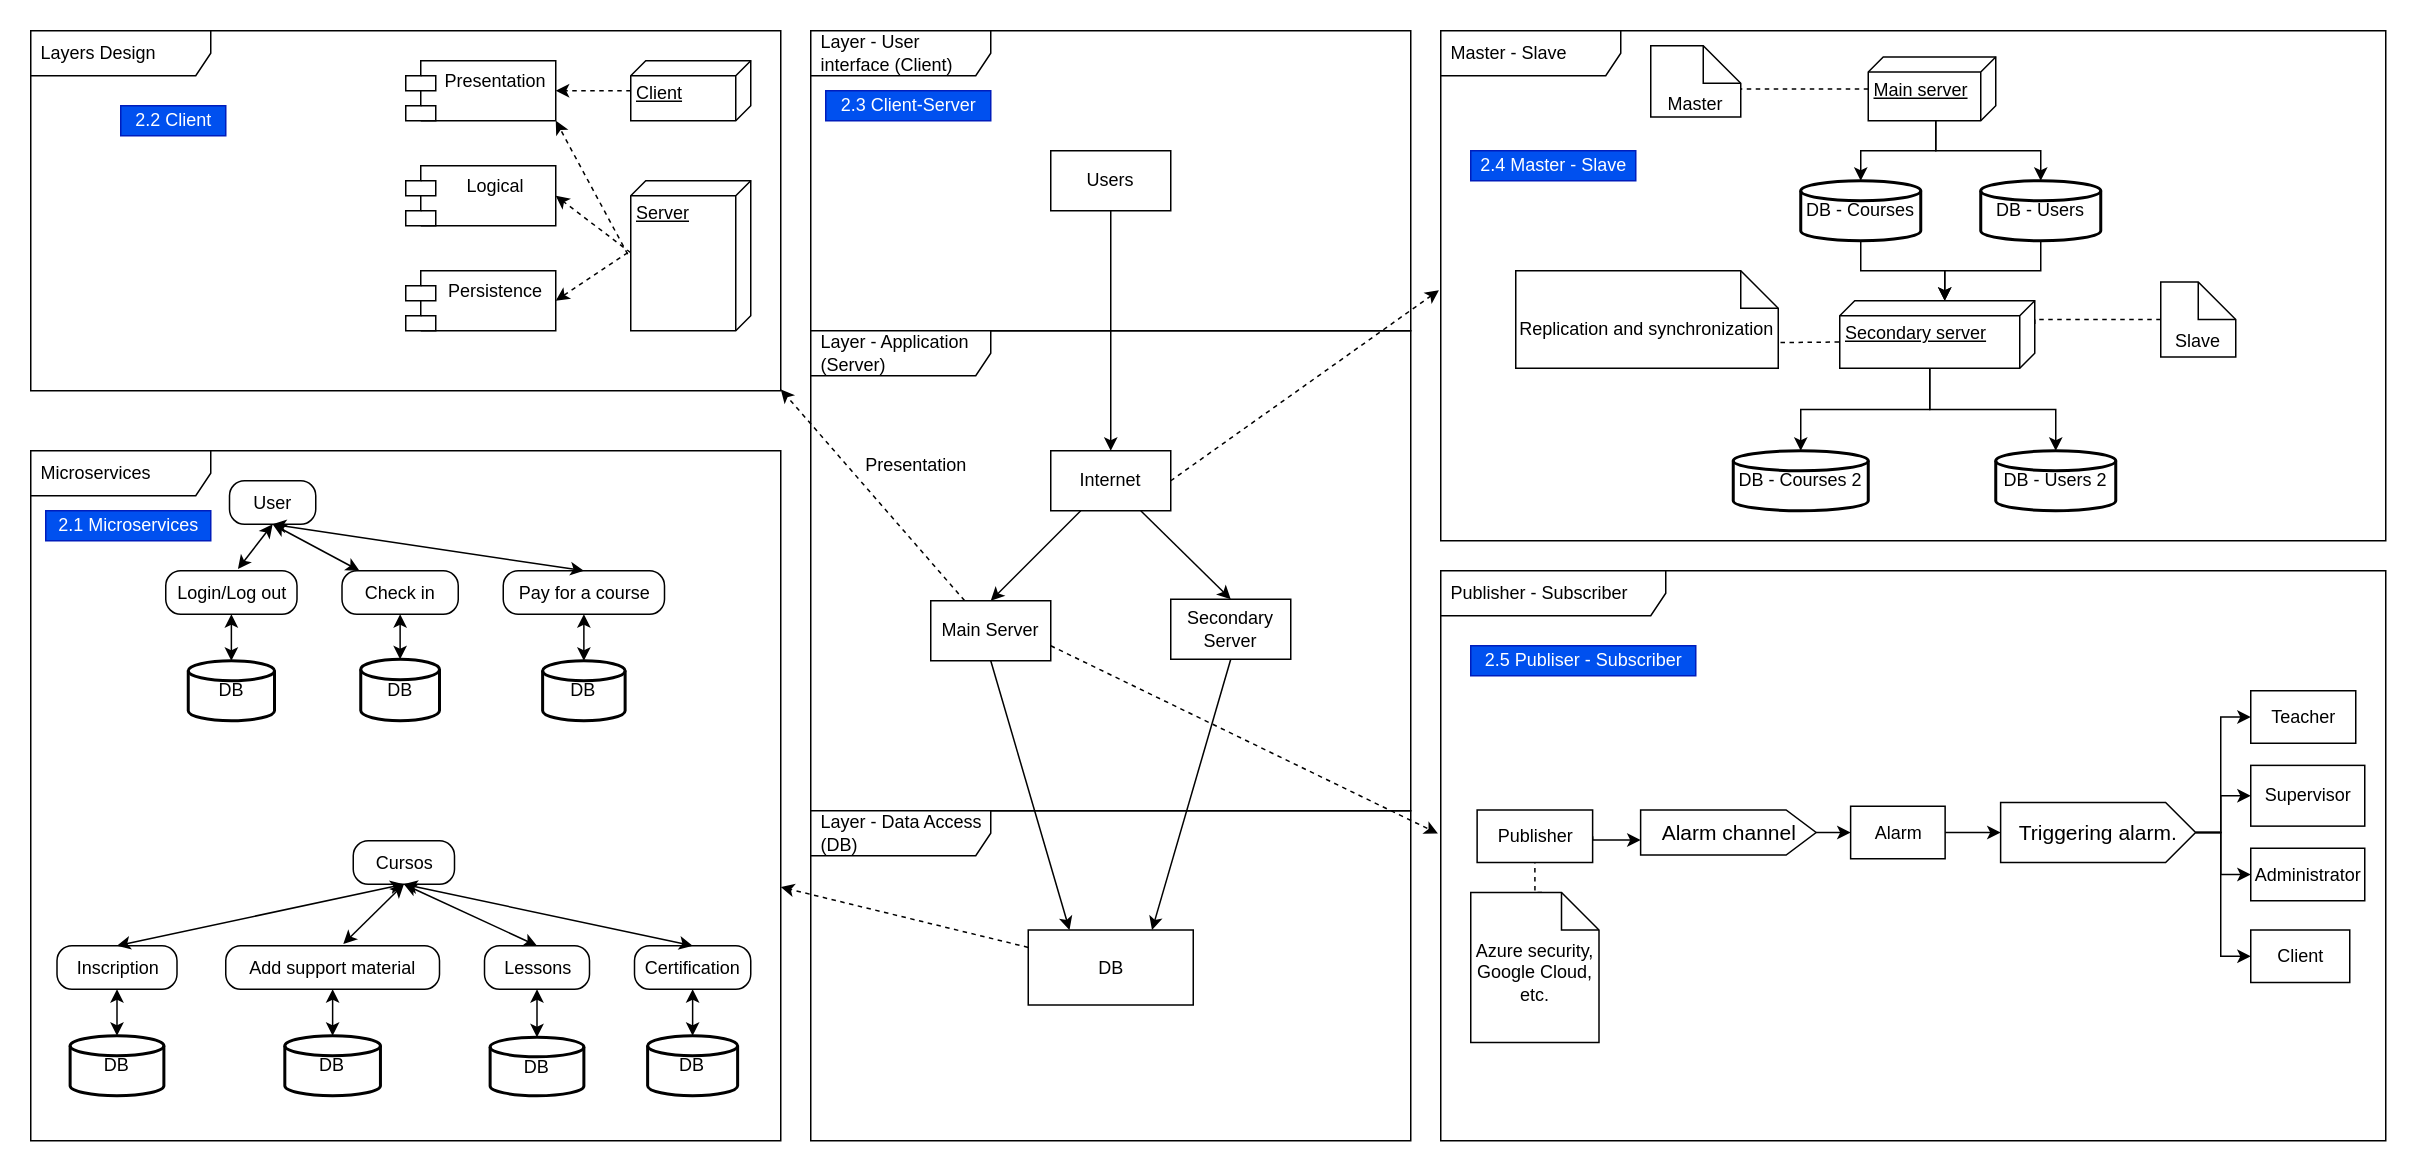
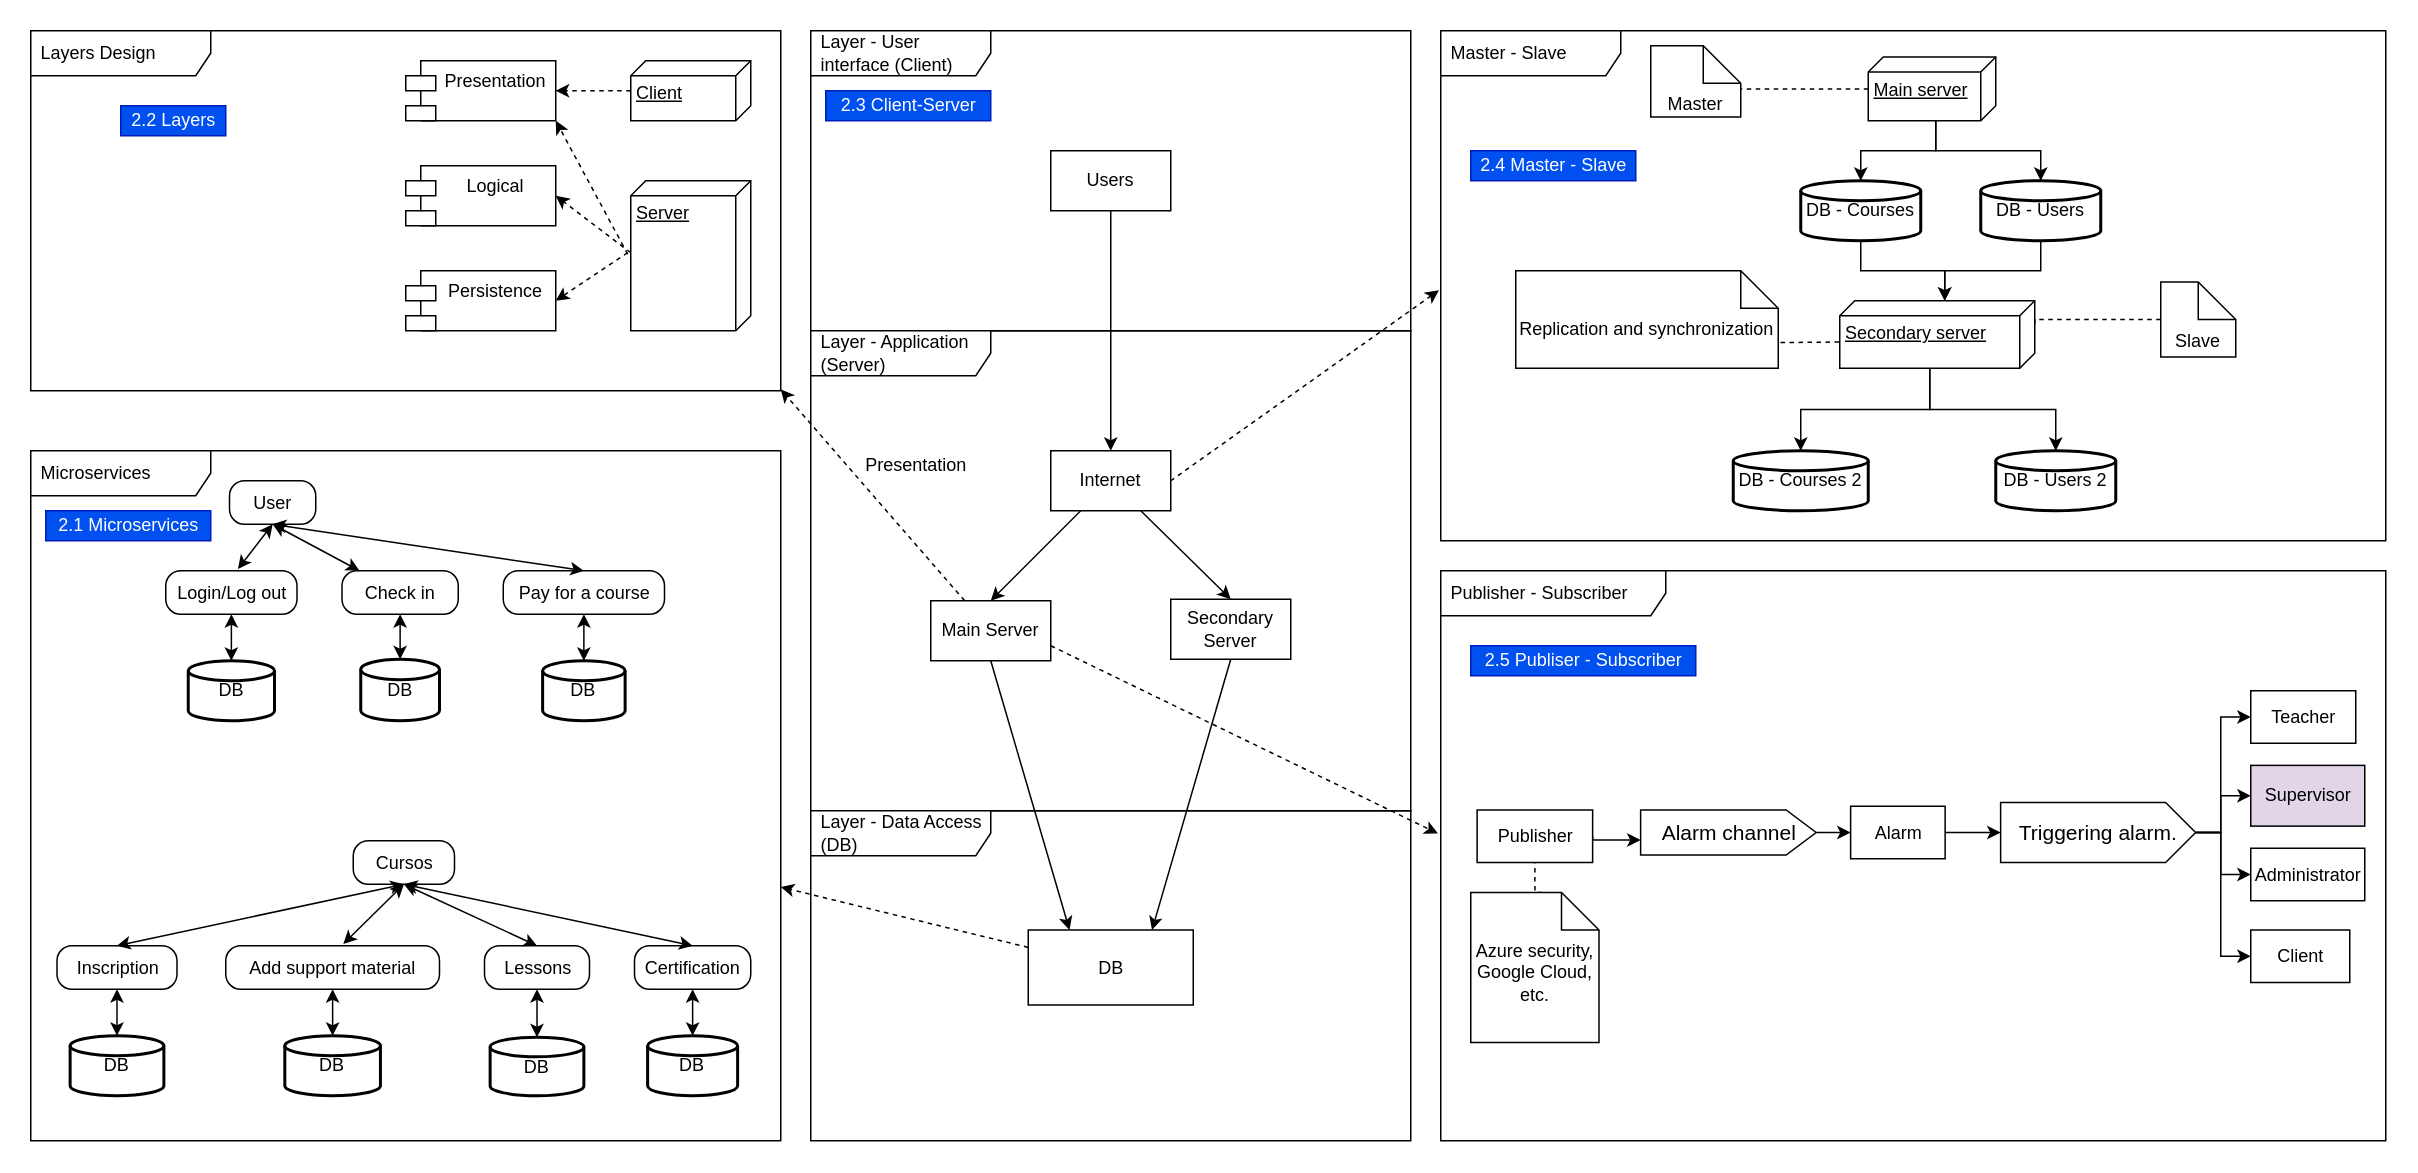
node "2.2 Client": label "2.2 Client" -> "2.2 Layers"
node "Supervisor": fillcolor #ffffff -> #e1d5e7
